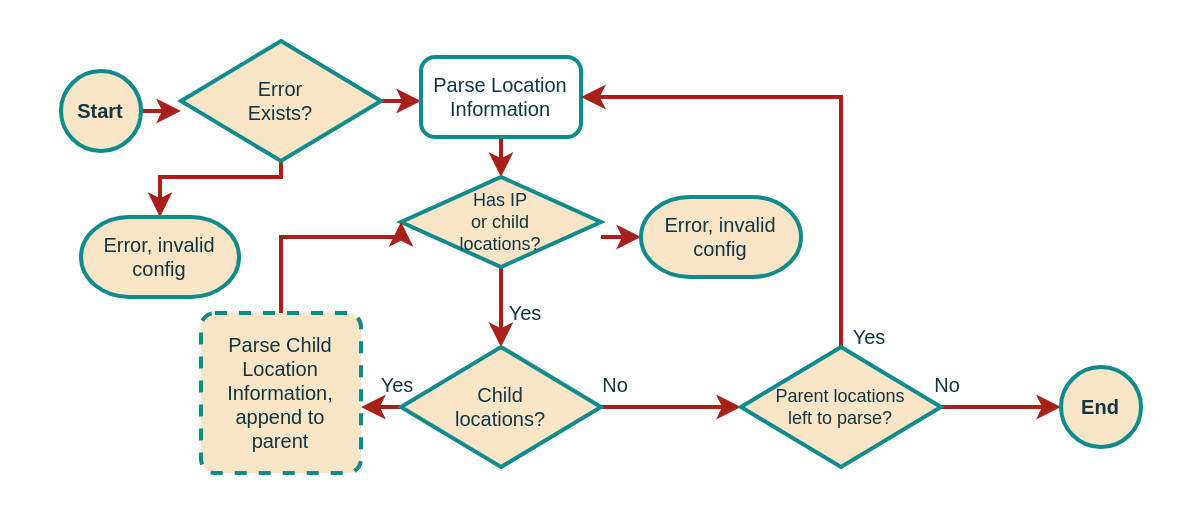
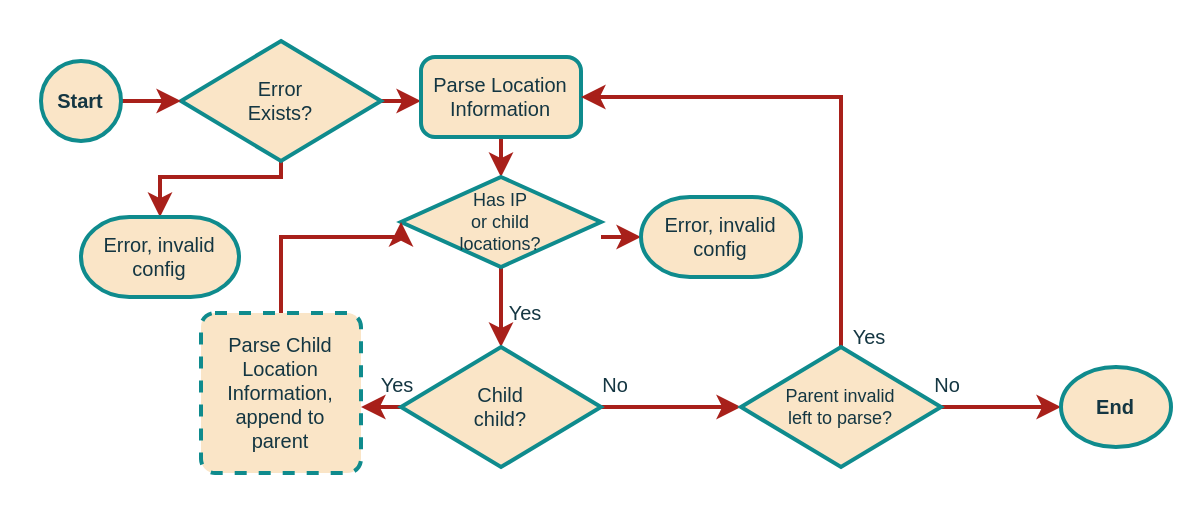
node "Parse Location Information": fillcolor #ffffff -> #fae5c7
node "Start": moved (101, 111) -> (81, 101)
node "Child locations?": label "Child locations?" -> "Child child?"
node "Parent locations left to parse?": label "Parent locations left to parse?" -> "Parent invalid left to parse?"
node "End": size 80x80 -> 110x80
